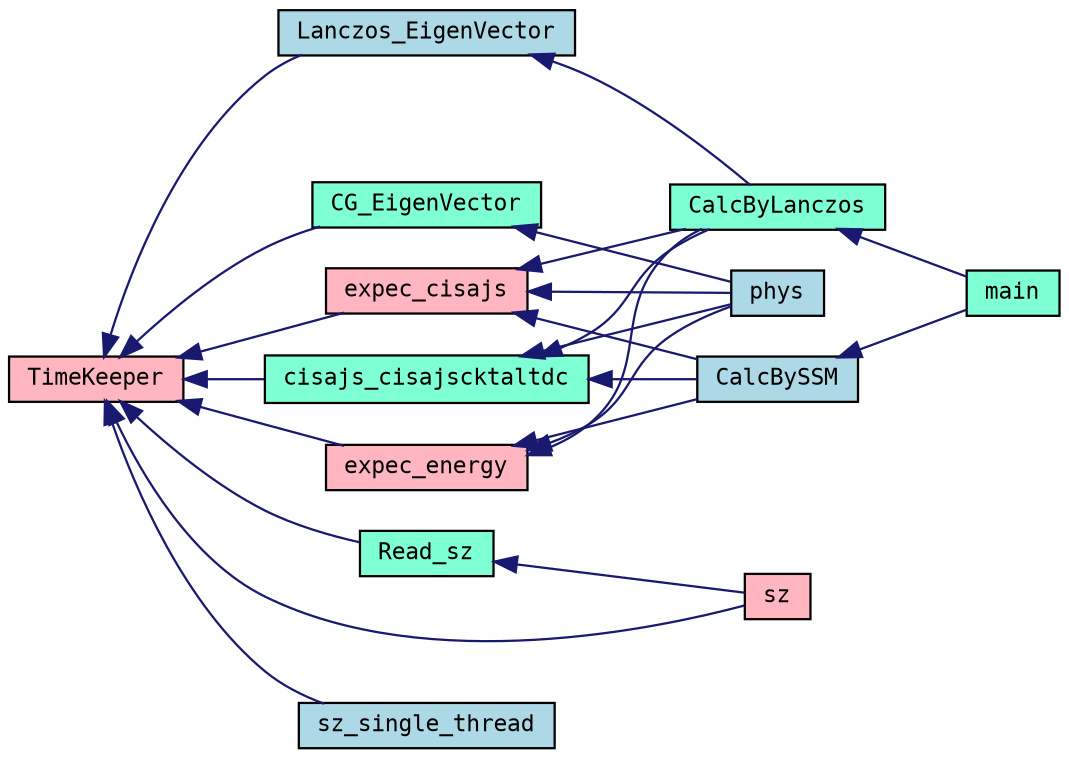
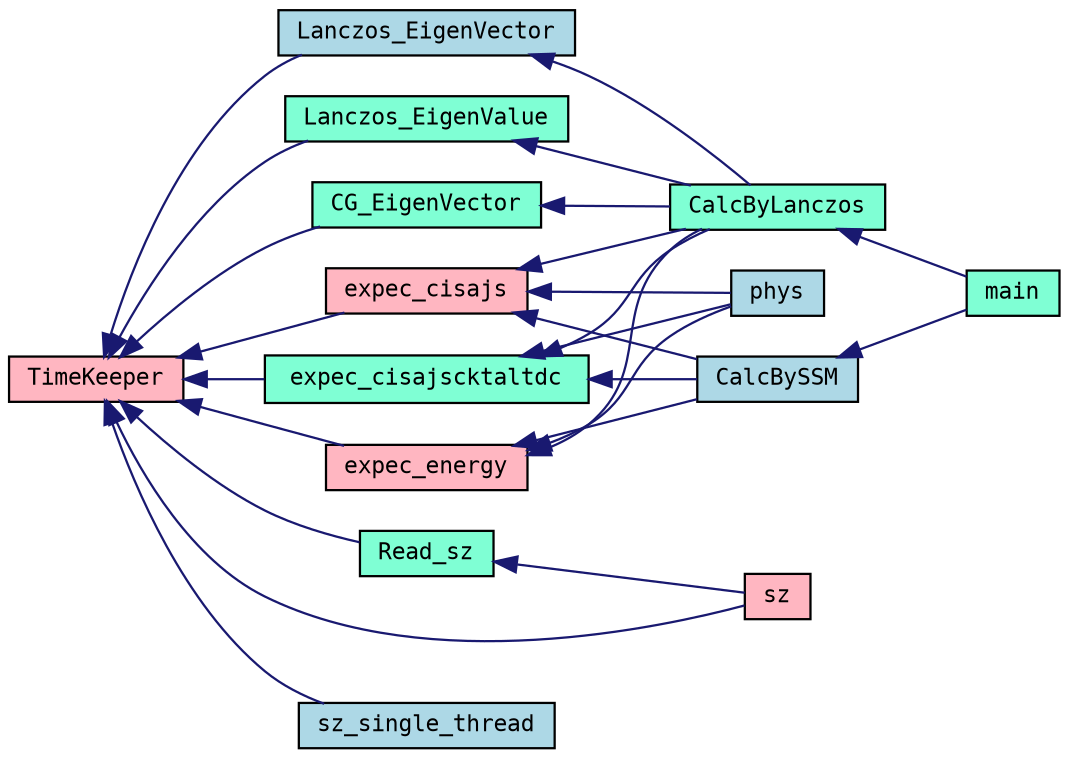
node "Lanczos_EigenValue": added
edge "phys" -> "CG_EigenVector": now "CalcByLanczos" -> "CG_EigenVector"
node "cisajs_cisajscktaltdc": label "cisajs_cisajscktaltdc" -> "expec_cisajscktaltdc"
